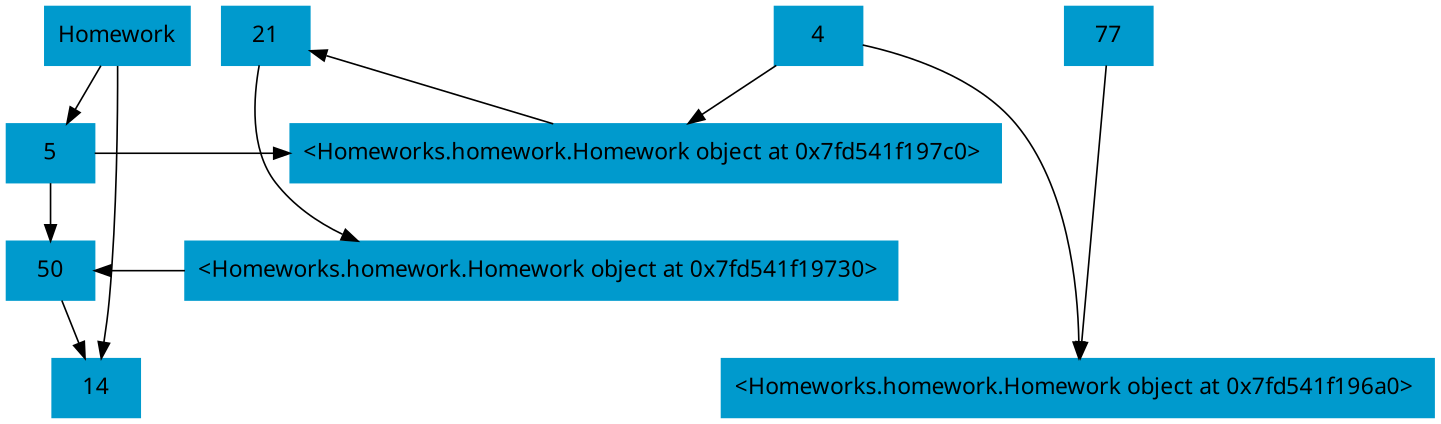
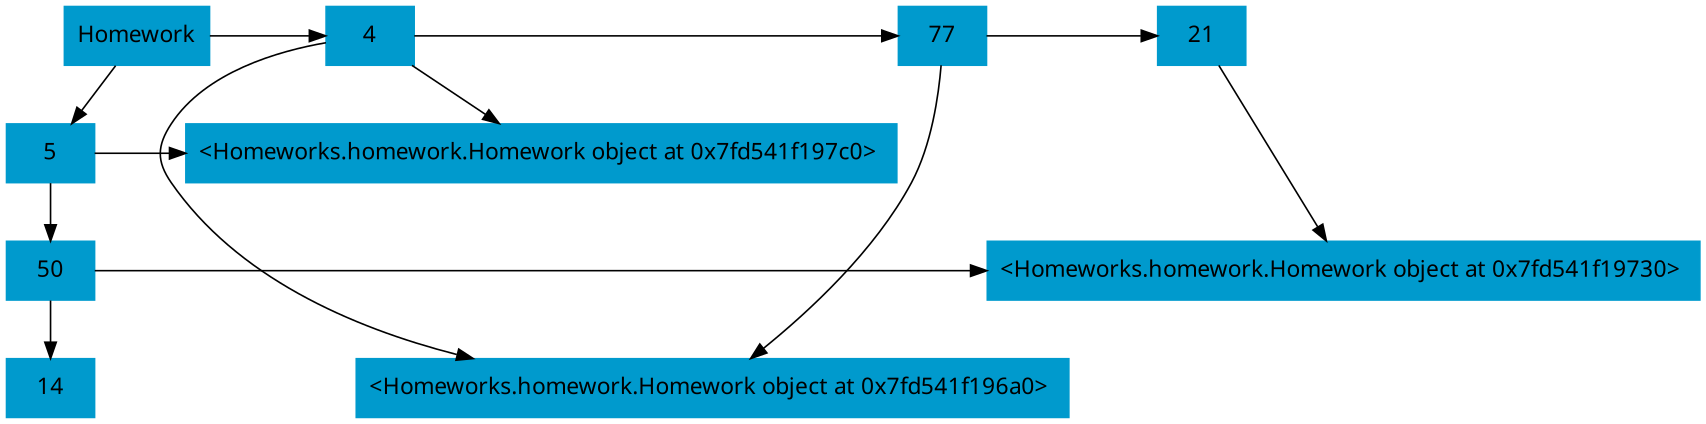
edge "4" -> "77": added
edge "<Homeworks.homework.Homework object at 0x7fd541f197c0>" -> "21": now "77" -> "21"
edge "Homework" -> "14": now "Homework" -> "4"
edge "<Homeworks.homework.Homework object at 0x7fd541f19730>" -> "50": reversed
